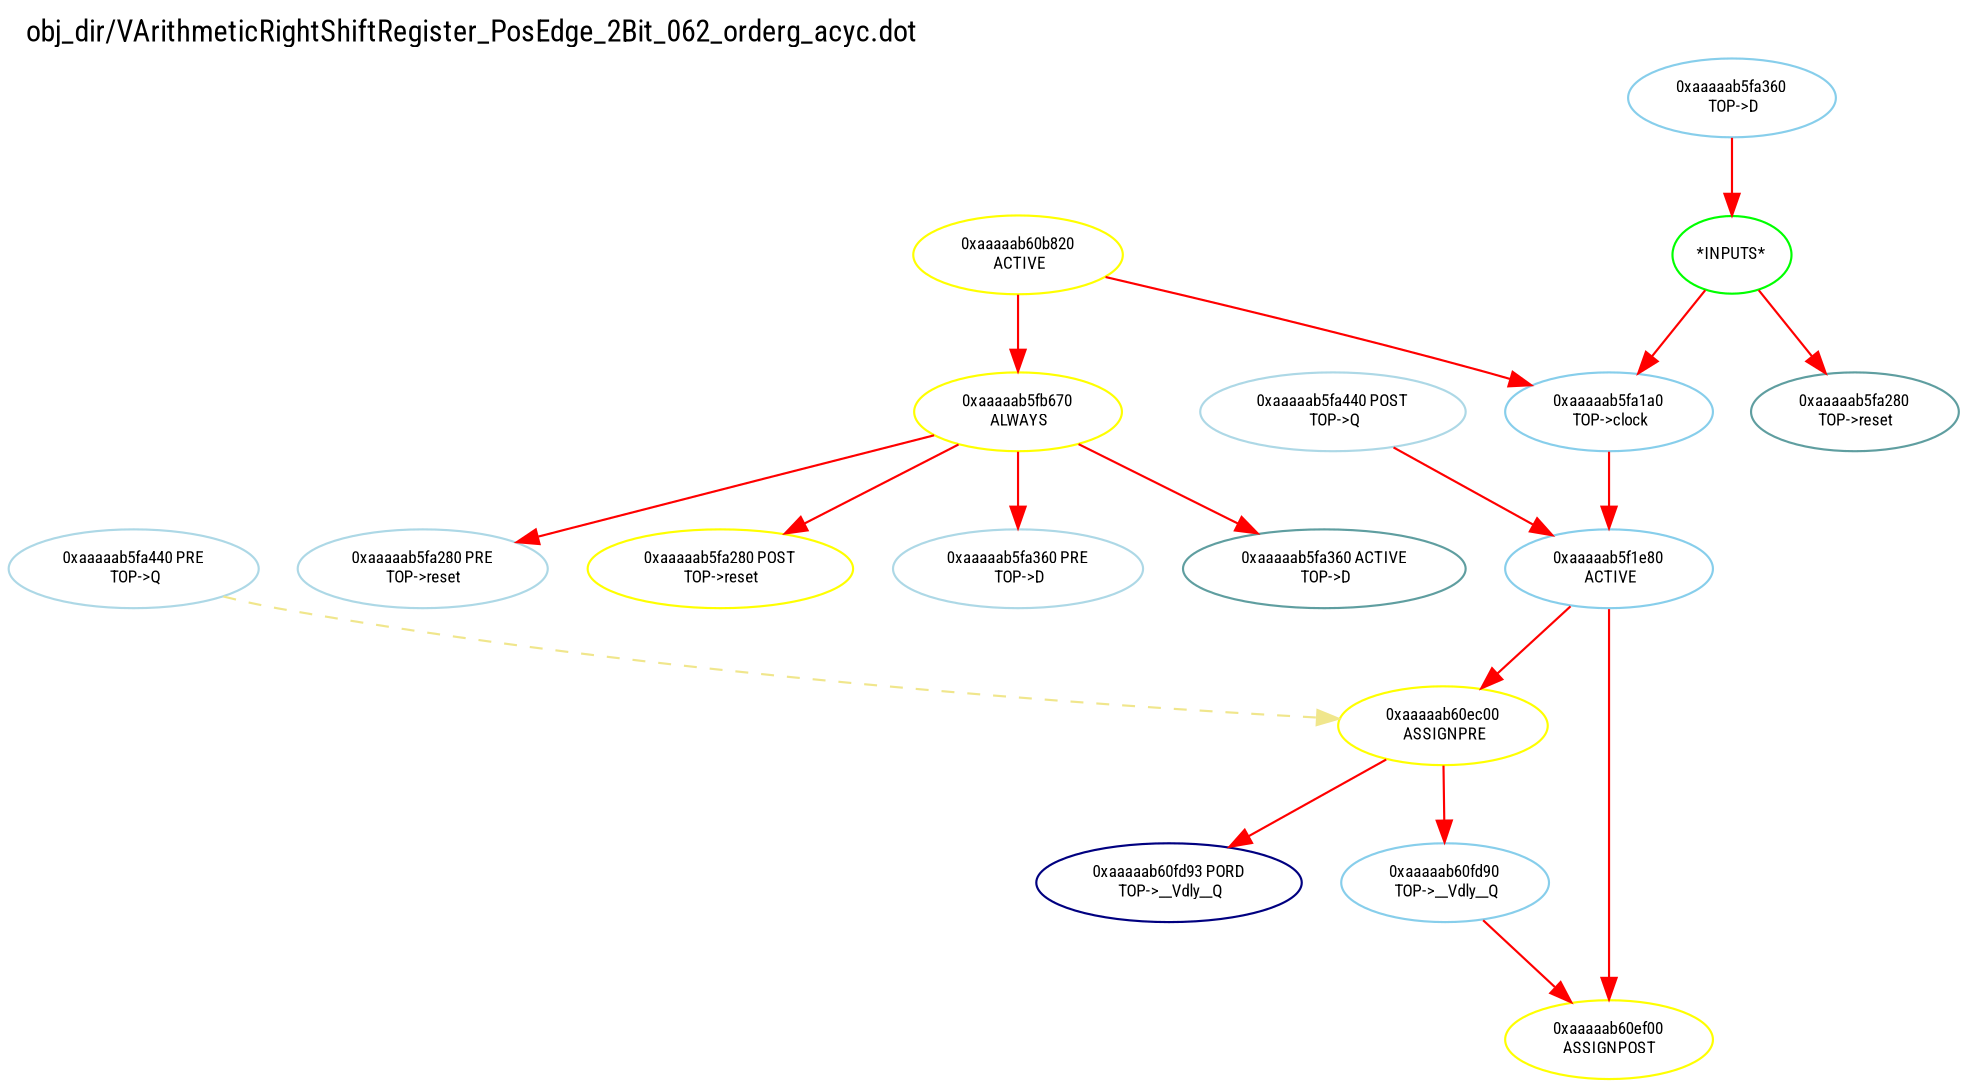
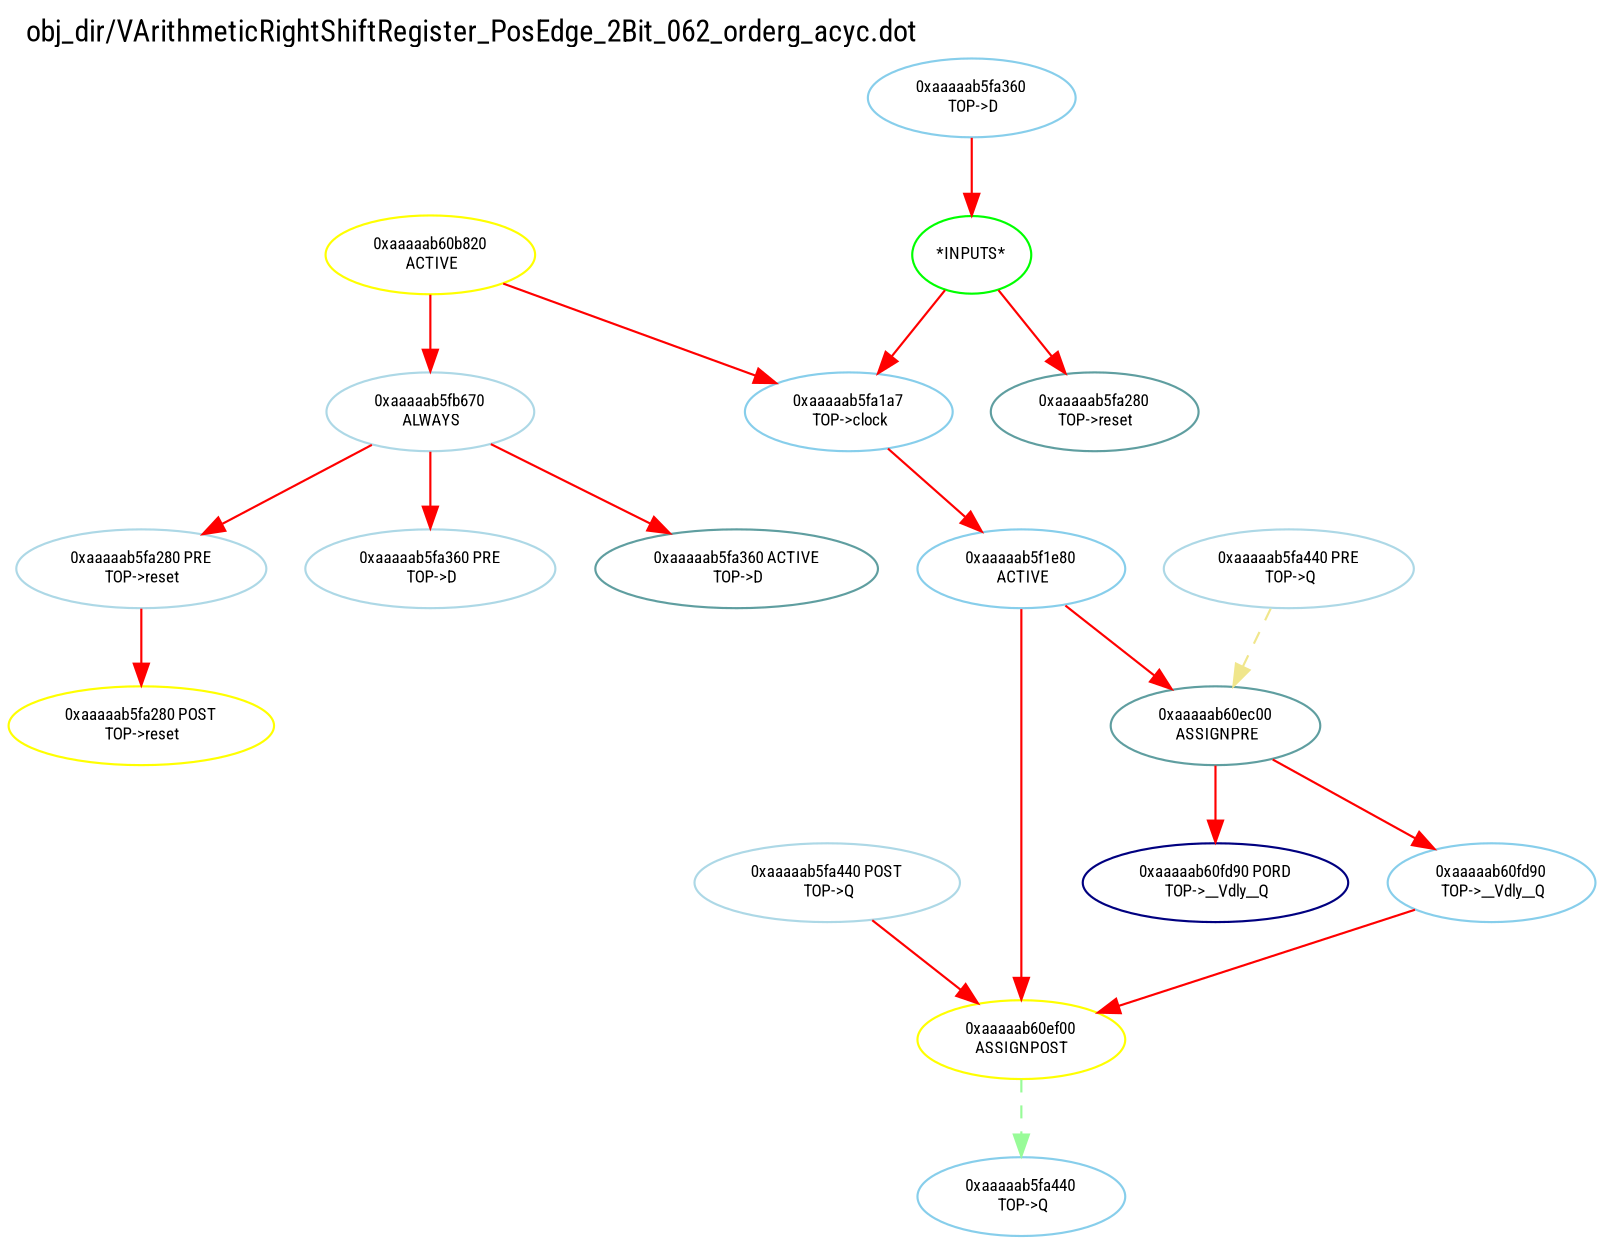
node "0xaaaaab5fb670 ALWAYS": color yellow -> lightblue
node "0xaaaaab5fa1a0 TOP->clock": label "0xaaaaab5fa1a0 TOP->clock" -> "0xaaaaab5fa1a7 TOP->clock"
edge "0xaaaaab5fb670 ALWAYS" -> "0xaaaaab5fa280 POST TOP->reset": now "0xaaaaab5fa280 PRE TOP->reset" -> "0xaaaaab5fa280 POST TOP->reset"
edge "0xaaaaab5fa440 POST TOP->Q" -> "0xaaaaab5f1e80 ACTIVE": now "0xaaaaab5fa440 POST TOP->Q" -> "0xaaaaab60ef00 ASSIGNPOST"
node "0xaaaaab60ec00 ASSIGNPRE": color yellow -> CadetBlue
node "0xaaaaab60fd93 PORD TOP->__Vdly__Q": label "0xaaaaab60fd93 PORD TOP->__Vdly__Q" -> "0xaaaaab60fd90 PORD TOP->__Vdly__Q"
node "0xaaaaab5fa440 TOP->Q": added
